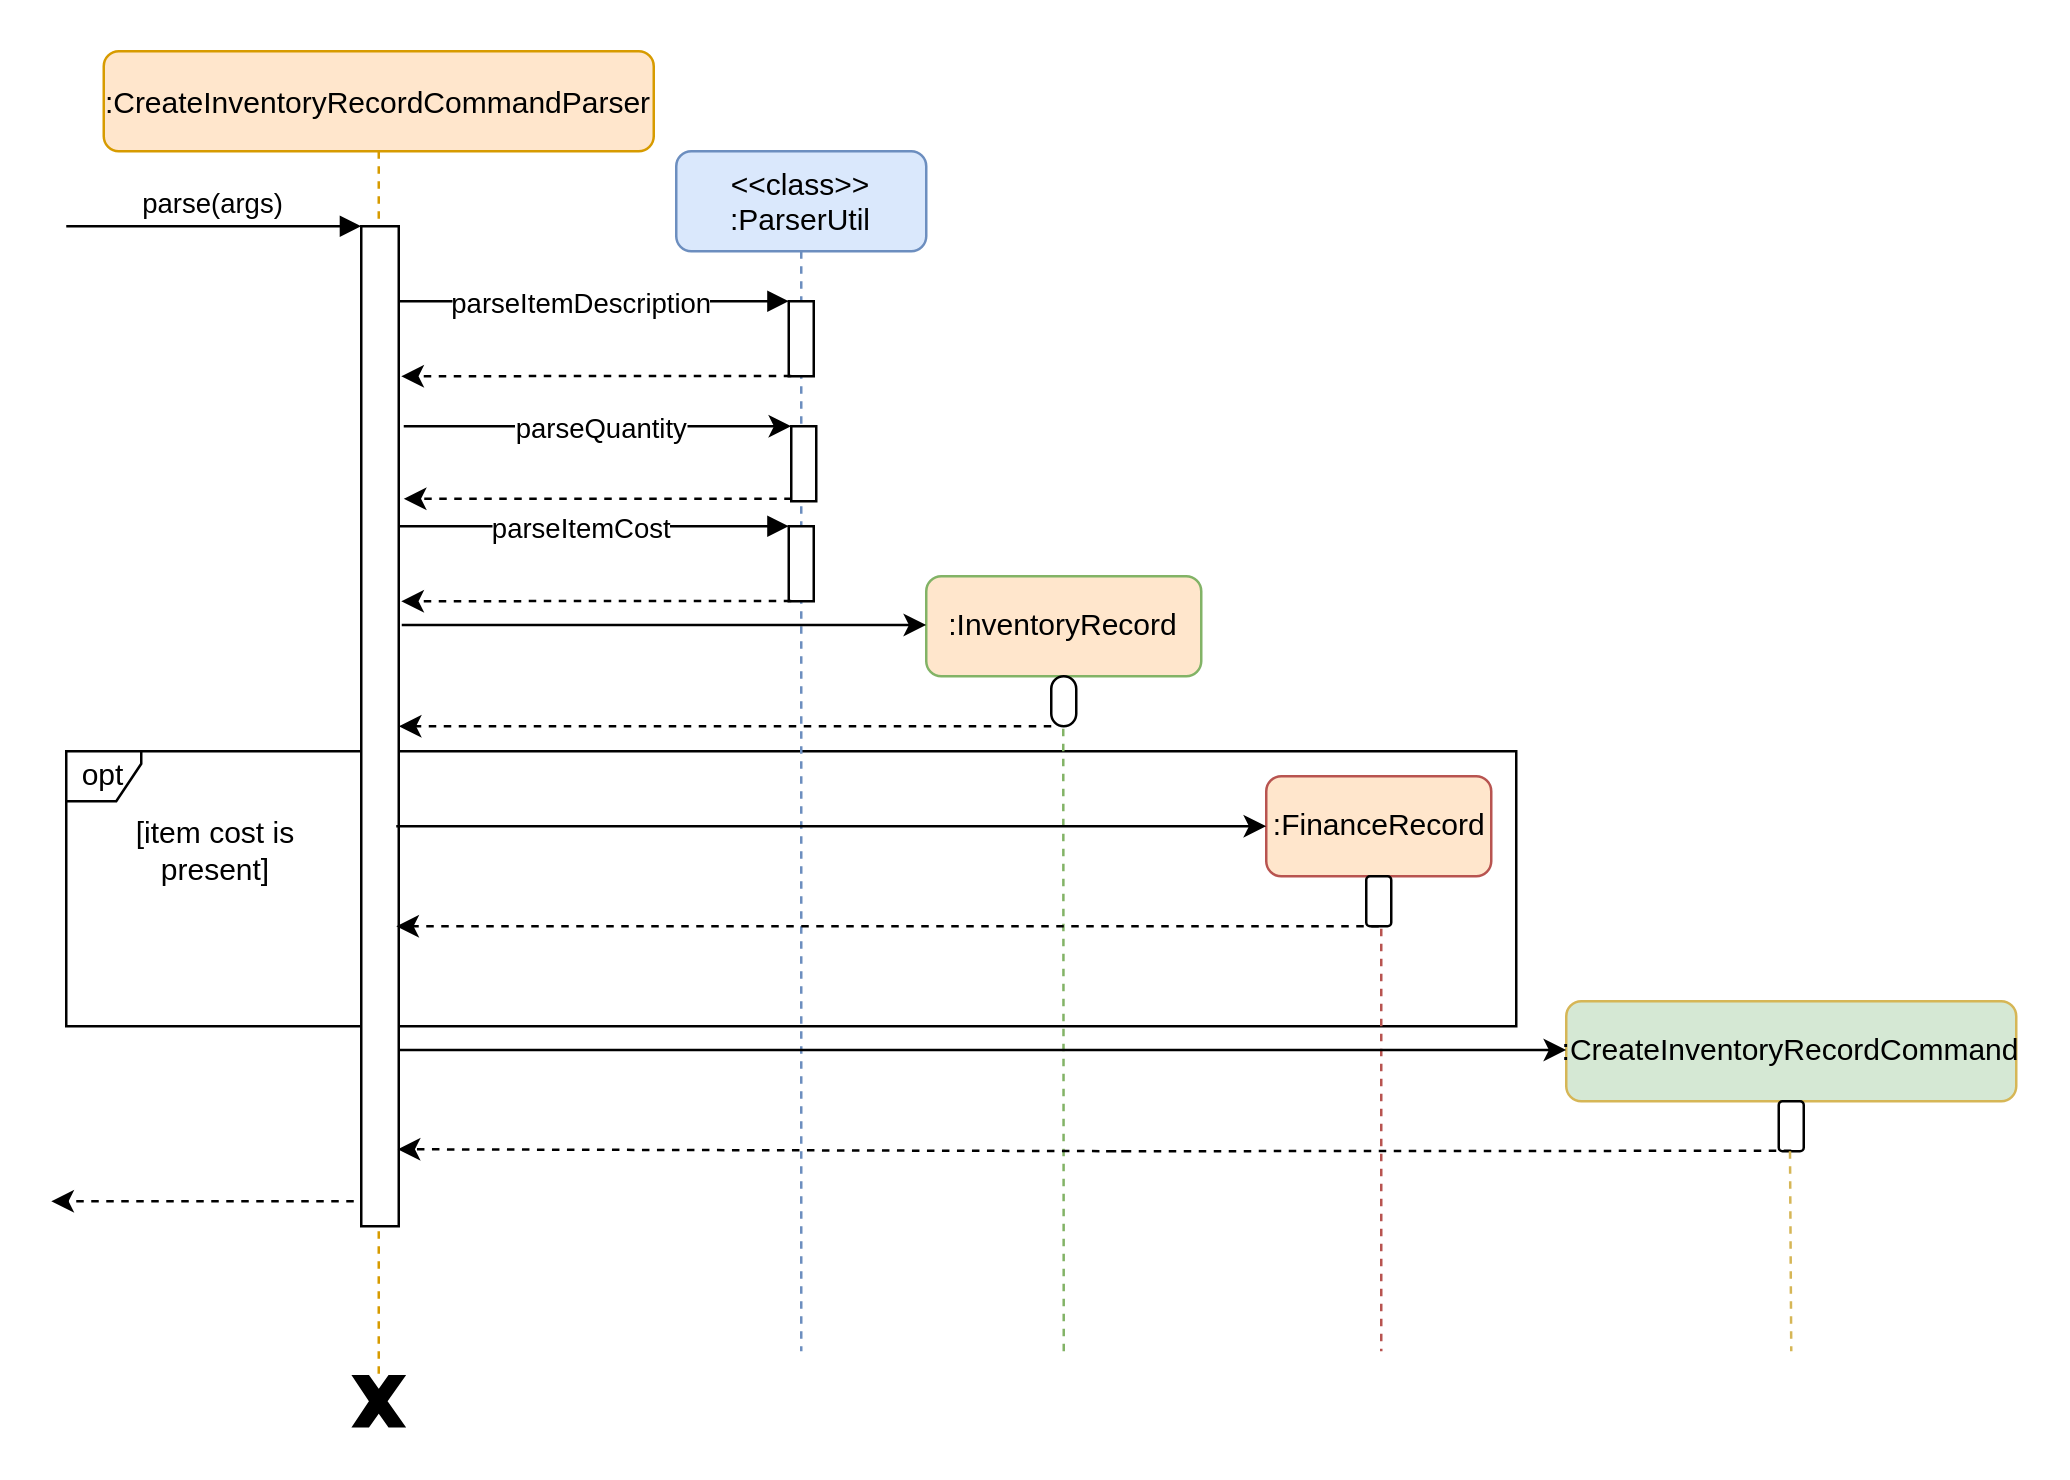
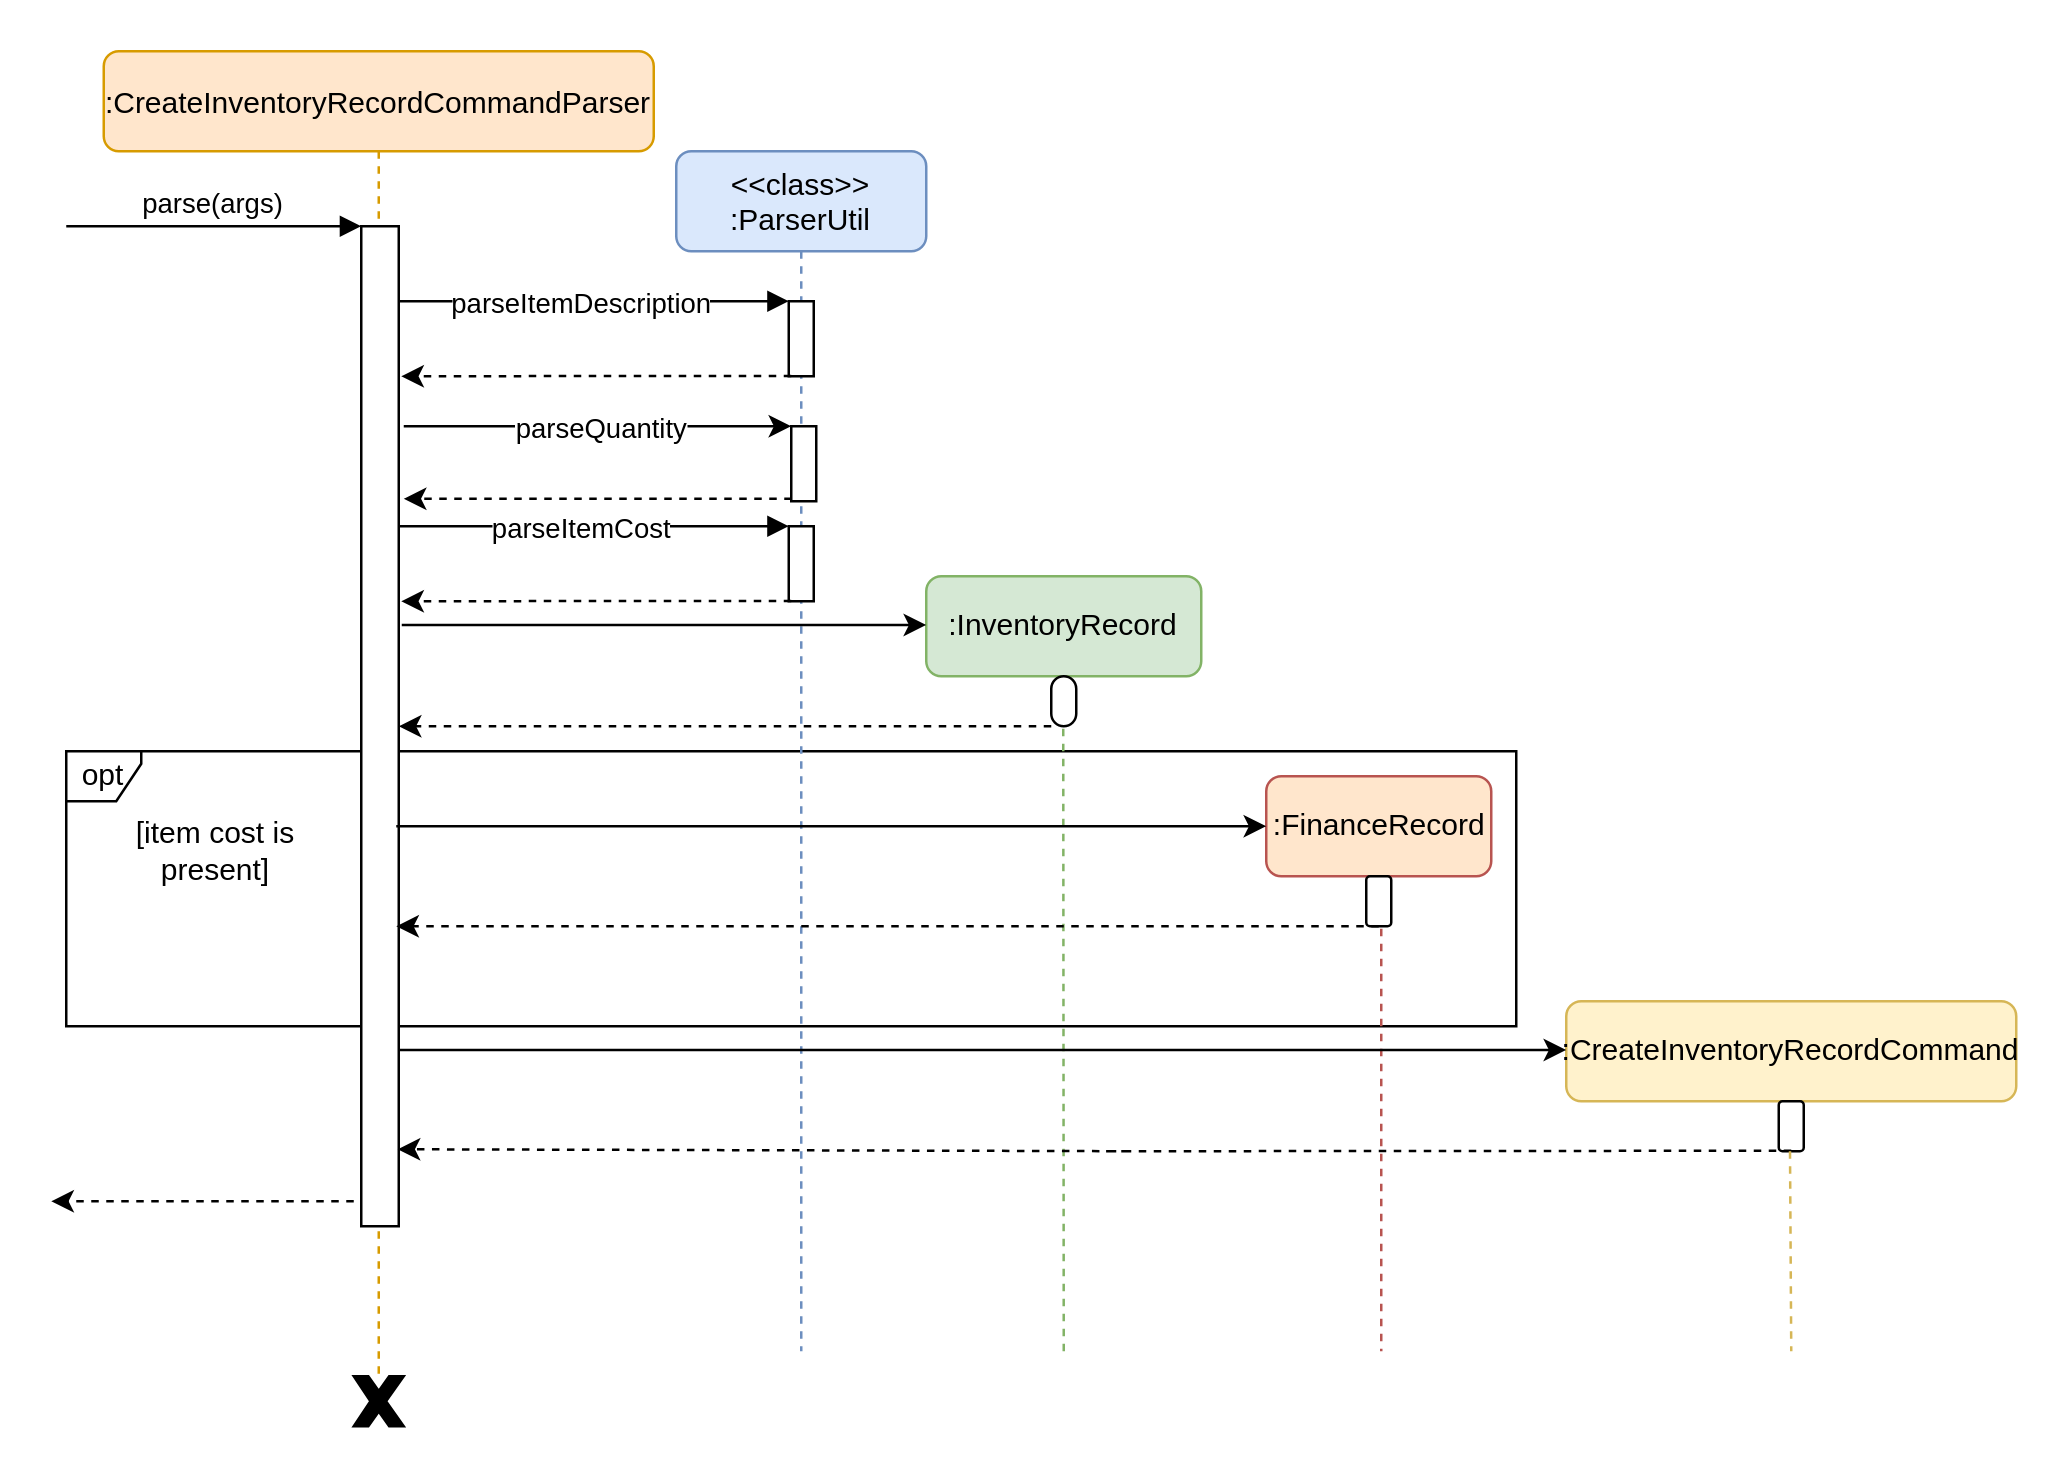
node ":InventoryRecord": fillcolor #ffe6cc -> #d5e8d4
node ":CreateInventoryRecordCommand": fillcolor #d5e8d4 -> #fff2cc
